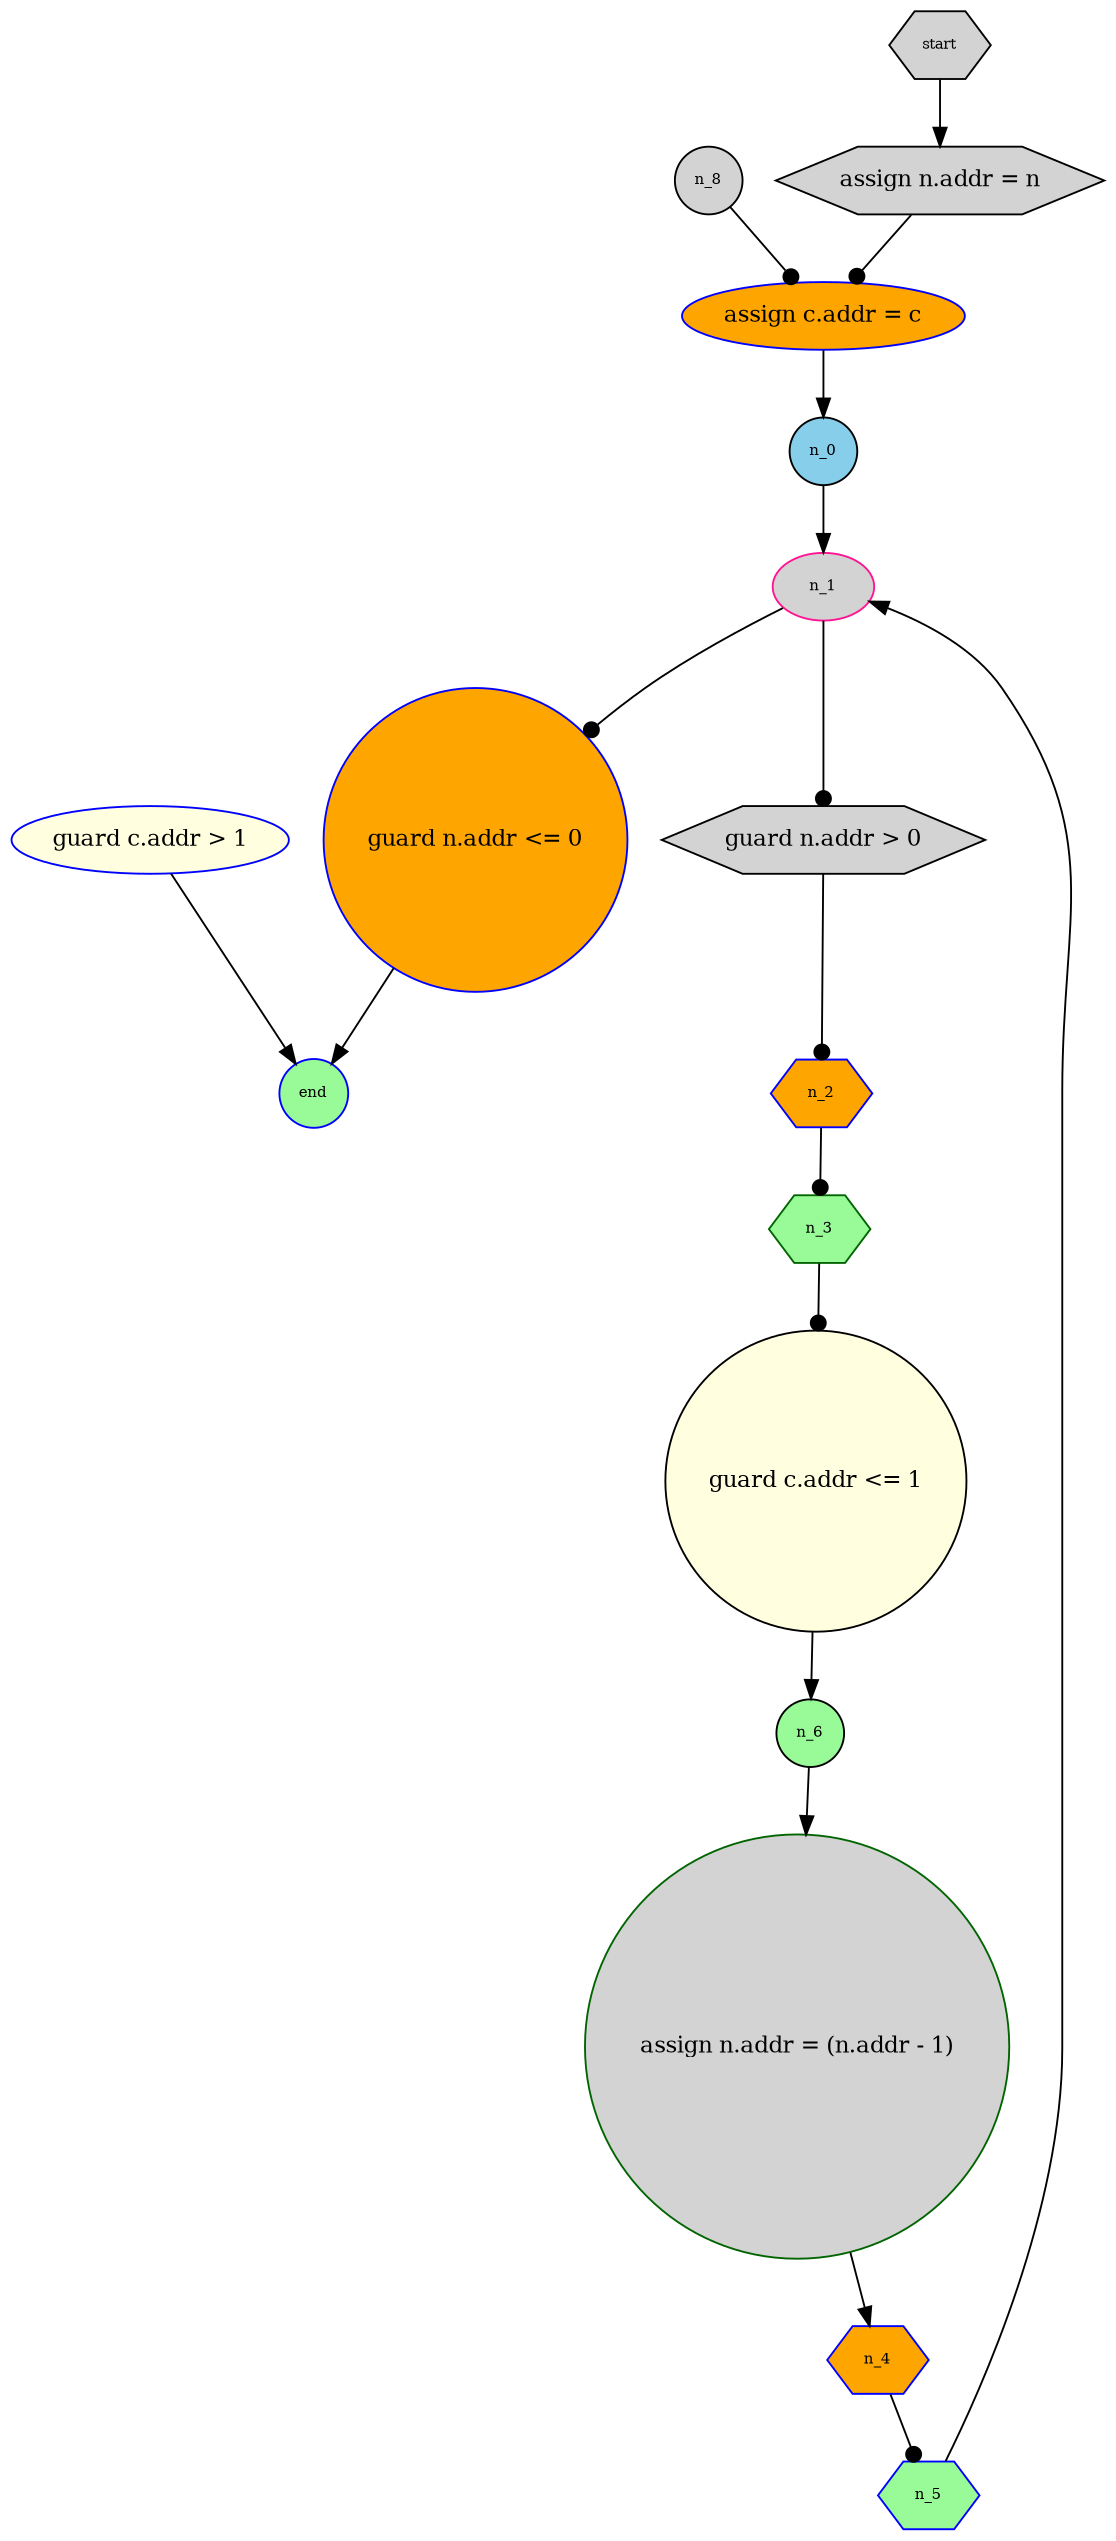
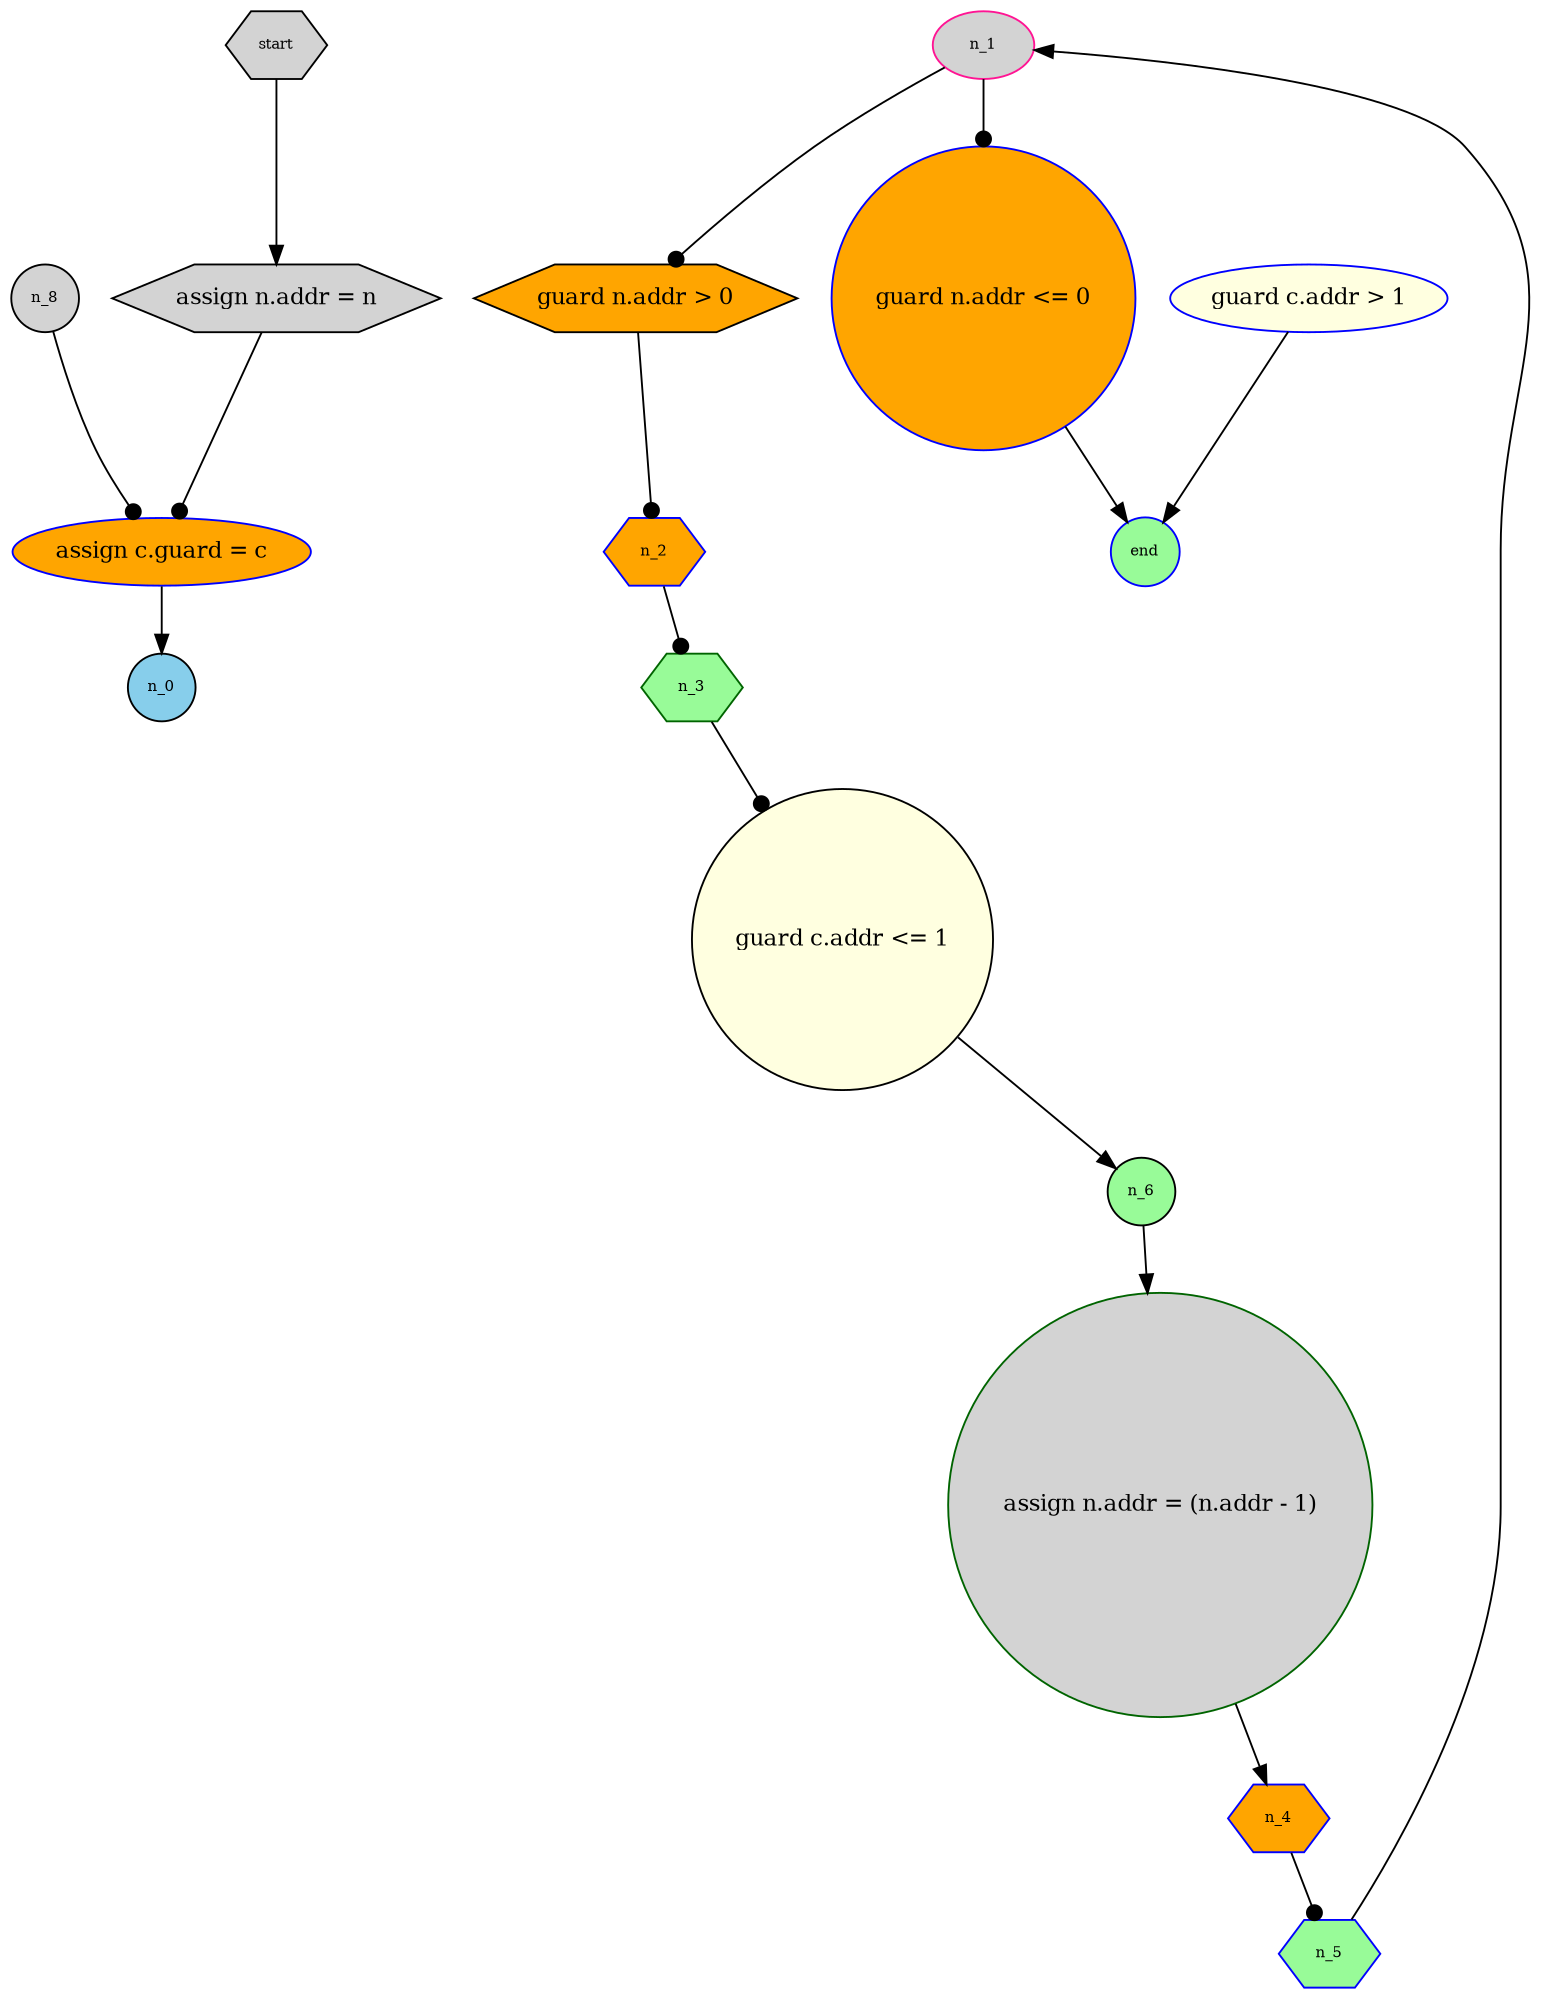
node "assign c.addr = c": label "assign c.addr = c" -> "assign c.guard = c"
edge "n_0" -> "n_1": removed
node "guard n.addr > 0": fillcolor lightgrey -> orange
